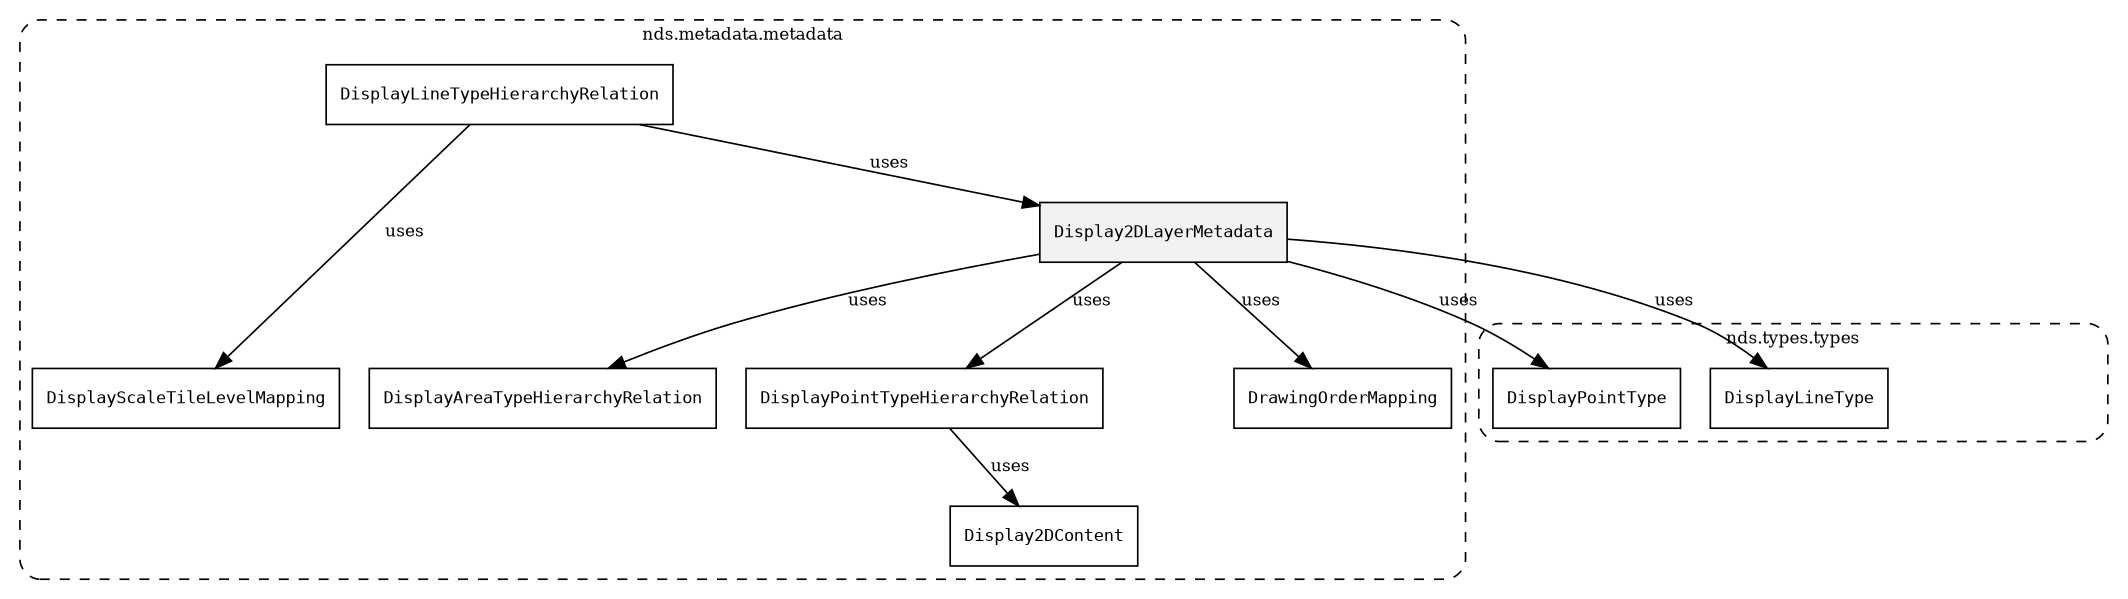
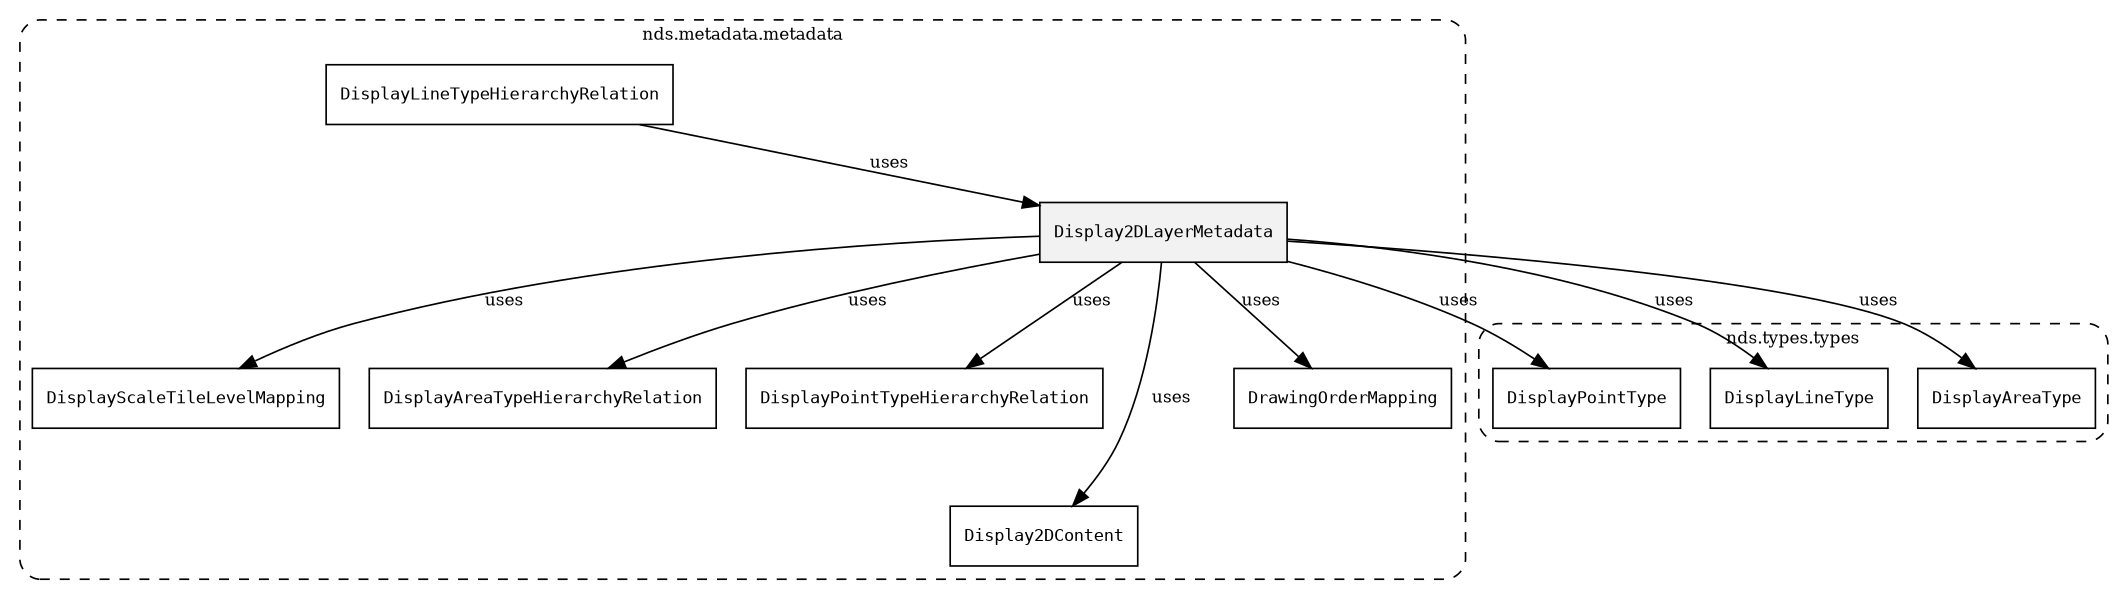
edge "DisplayLineTypeHierarchyRelation" -> "DisplayScaleTileLevelMapping": now "Display2DLayerMetadata" -> "DisplayScaleTileLevelMapping"
node "DisplayAreaType": added
edge "DisplayPointTypeHierarchyRelation" -> "Display2DContent": now "Display2DLayerMetadata" -> "Display2DContent"
